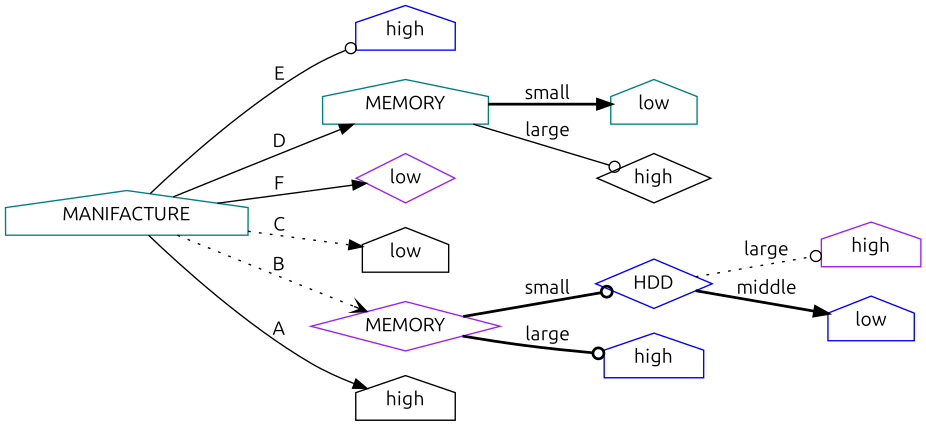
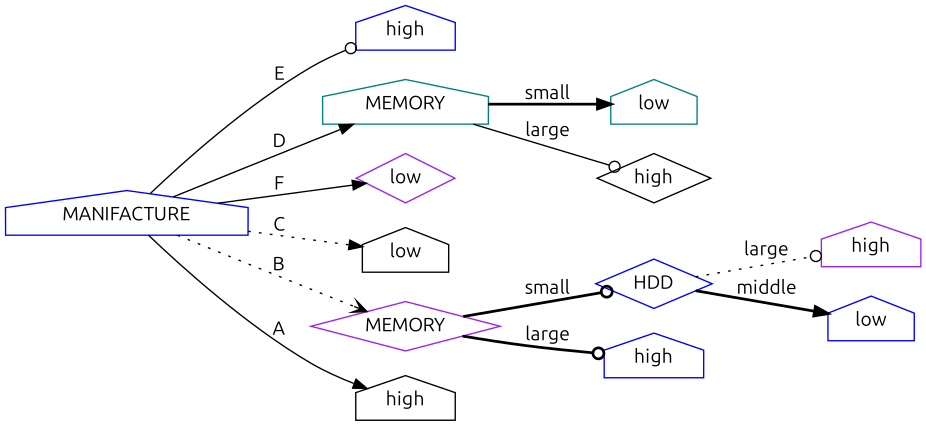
node "MANIFACTURE": color teal -> blue
